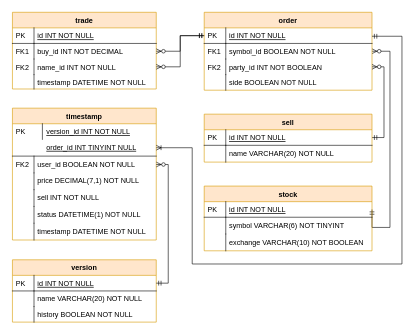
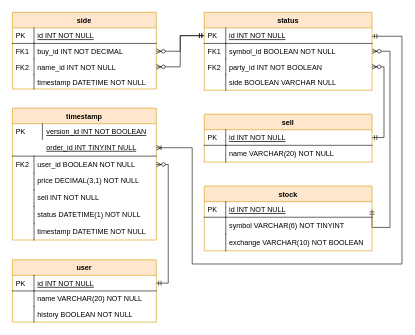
node "trade": label "trade" -> "side"
node "order": label "order" -> "status"
node "side BOOLEAN NOT NULL": label "side BOOLEAN NOT NULL" -> "side BOOLEAN VARCHAR NULL"
node "version_id INT NOT NULL": label "version_id INT NOT NULL" -> "version_id INT NOT BOOLEAN"
node "price DECIMAL(7,1) NOT NULL": label "price DECIMAL(7,1) NOT NULL" -> "price DECIMAL(3,1) NOT NULL"
node "version": label "version" -> "user"
